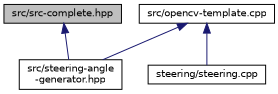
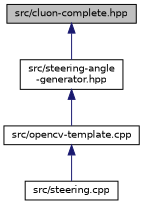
node "src/src-complete.hpp": label "src/src-complete.hpp" -> "src/cluon-complete.hpp"
edge "src/steering-angle -generator.hpp" -> "src/opencv-template.cpp": reversed
node "steering/steering.cpp": label "steering/steering.cpp" -> "src/steering.cpp"
